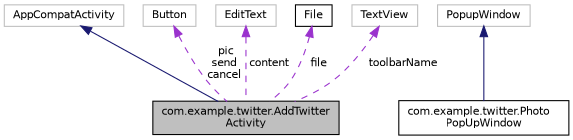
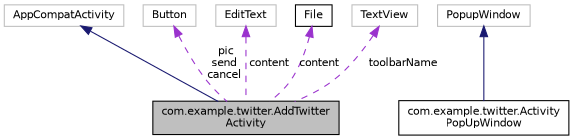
edge "com.example.twitter.AddTwitter Activity" -> "File": label " file" -> " content"
node "com.example.twitter.Photo PopUpWindow": label "com.example.twitter.Photo PopUpWindow" -> "com.example.twitter.Activity PopUpWindow"
